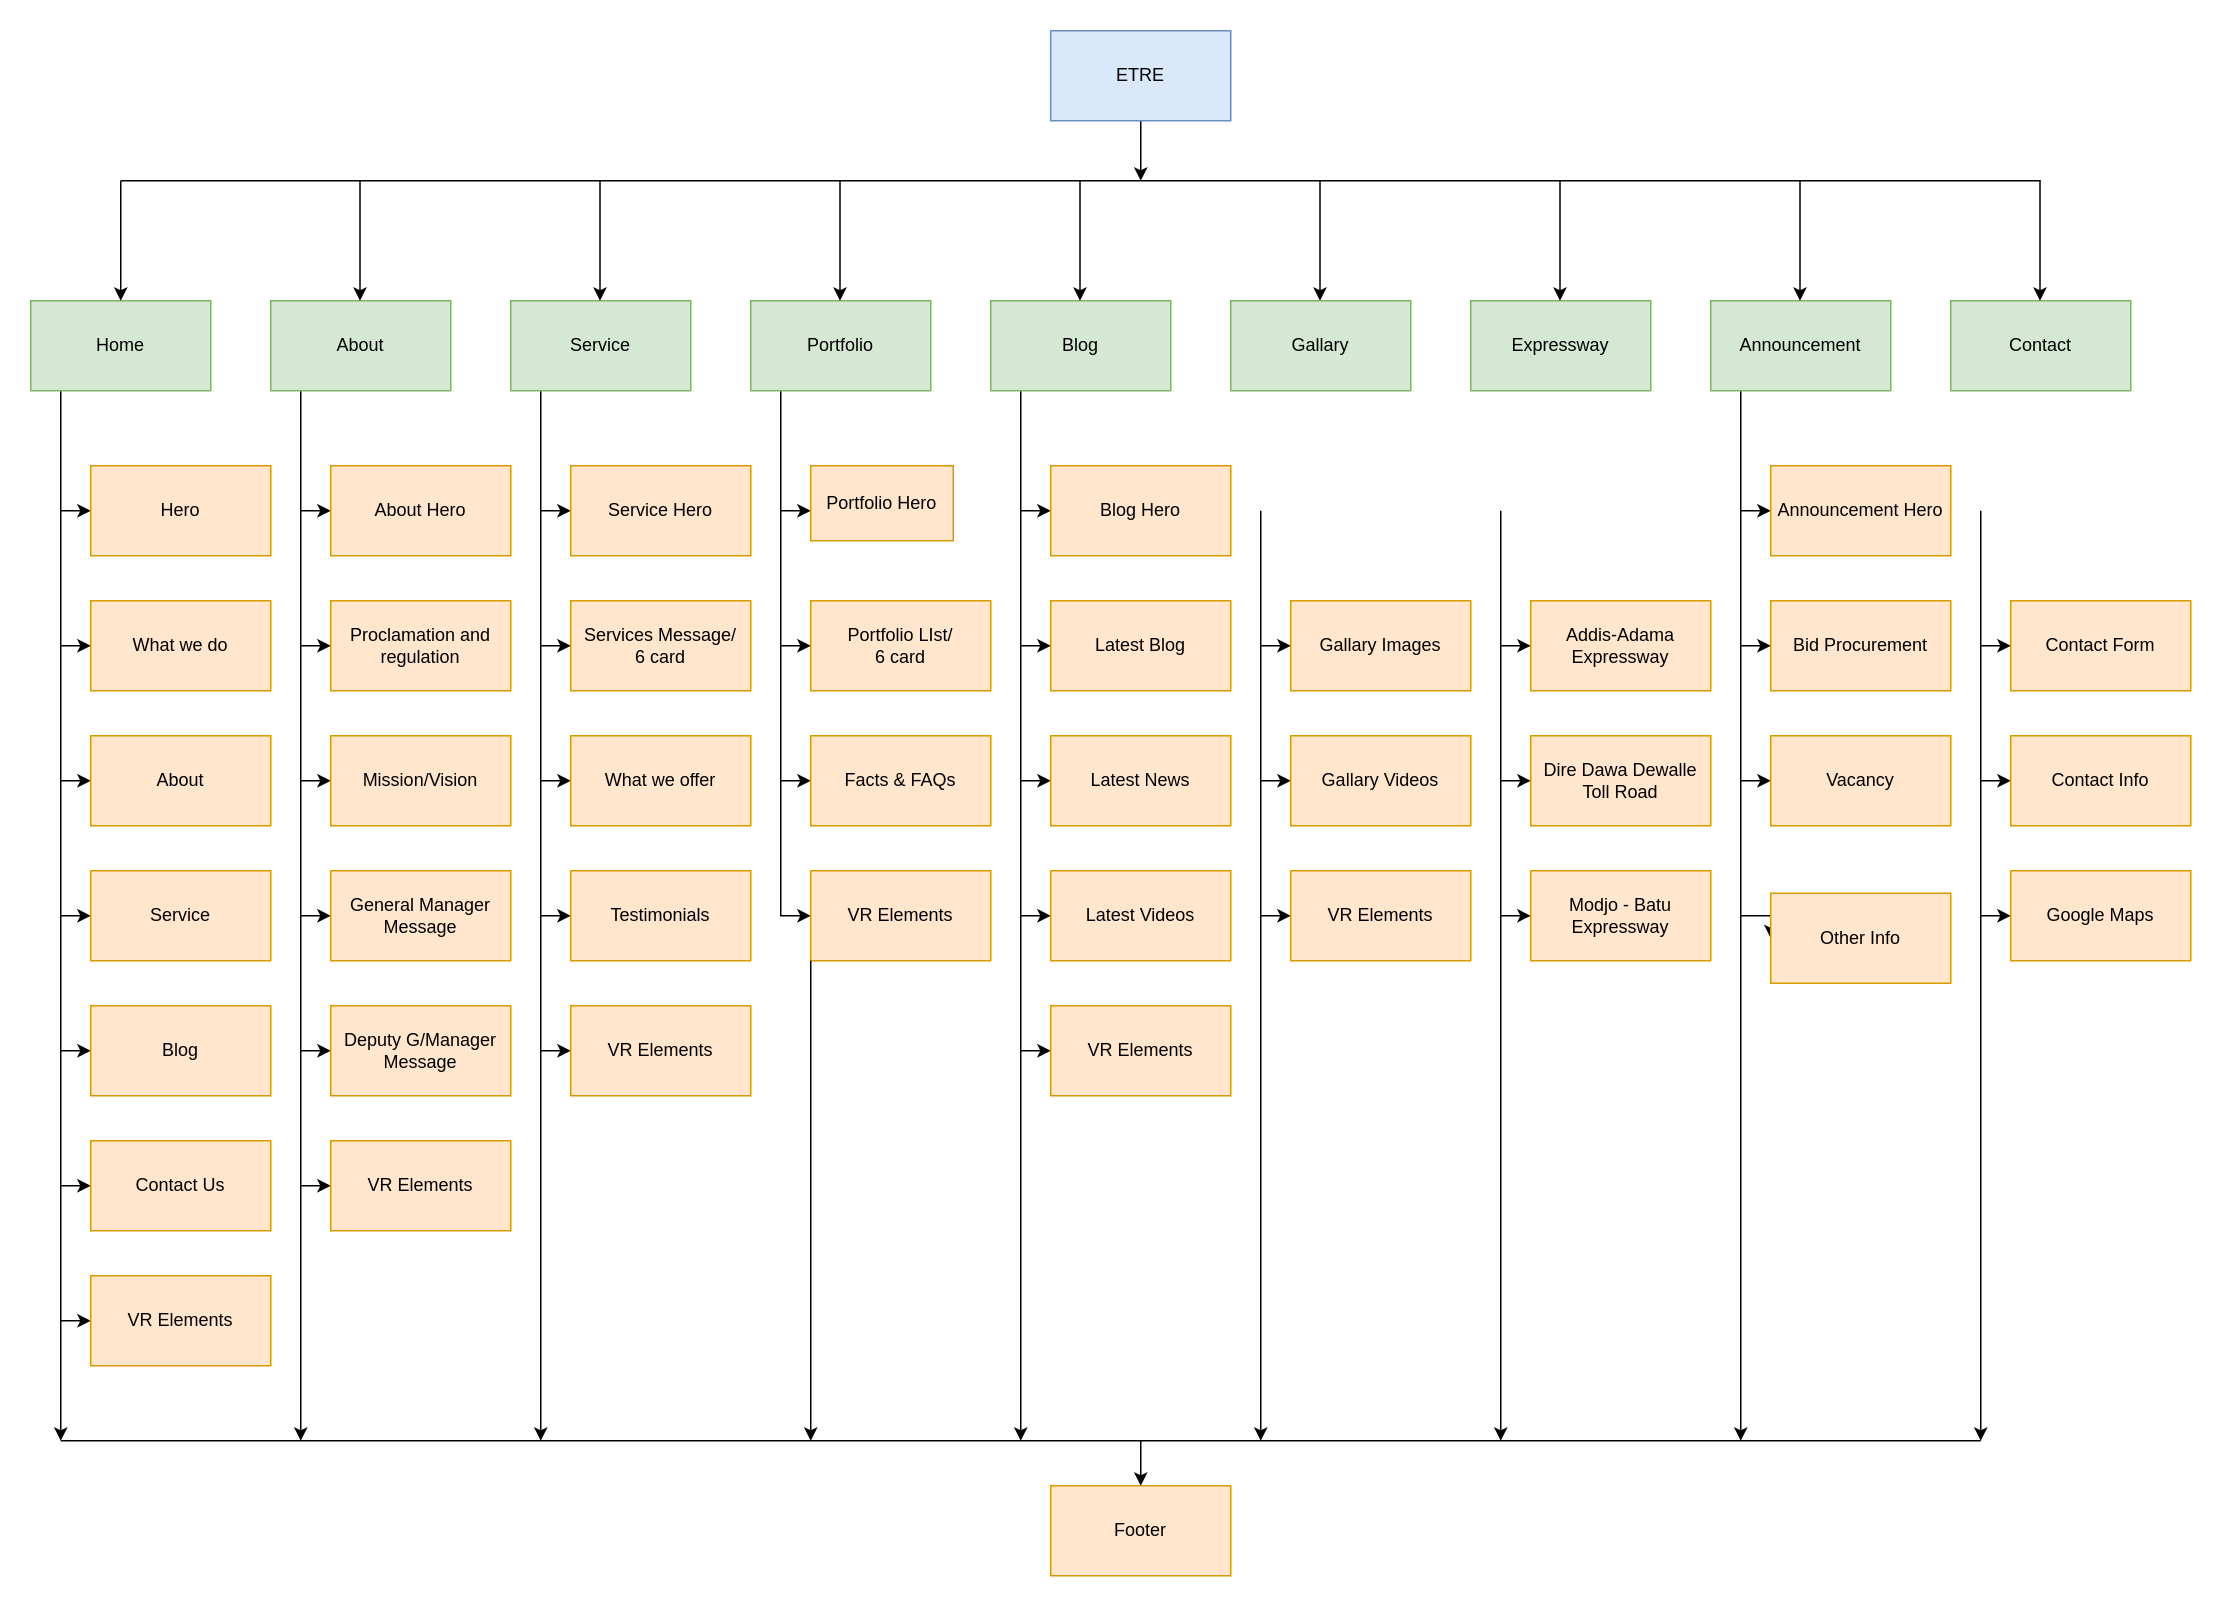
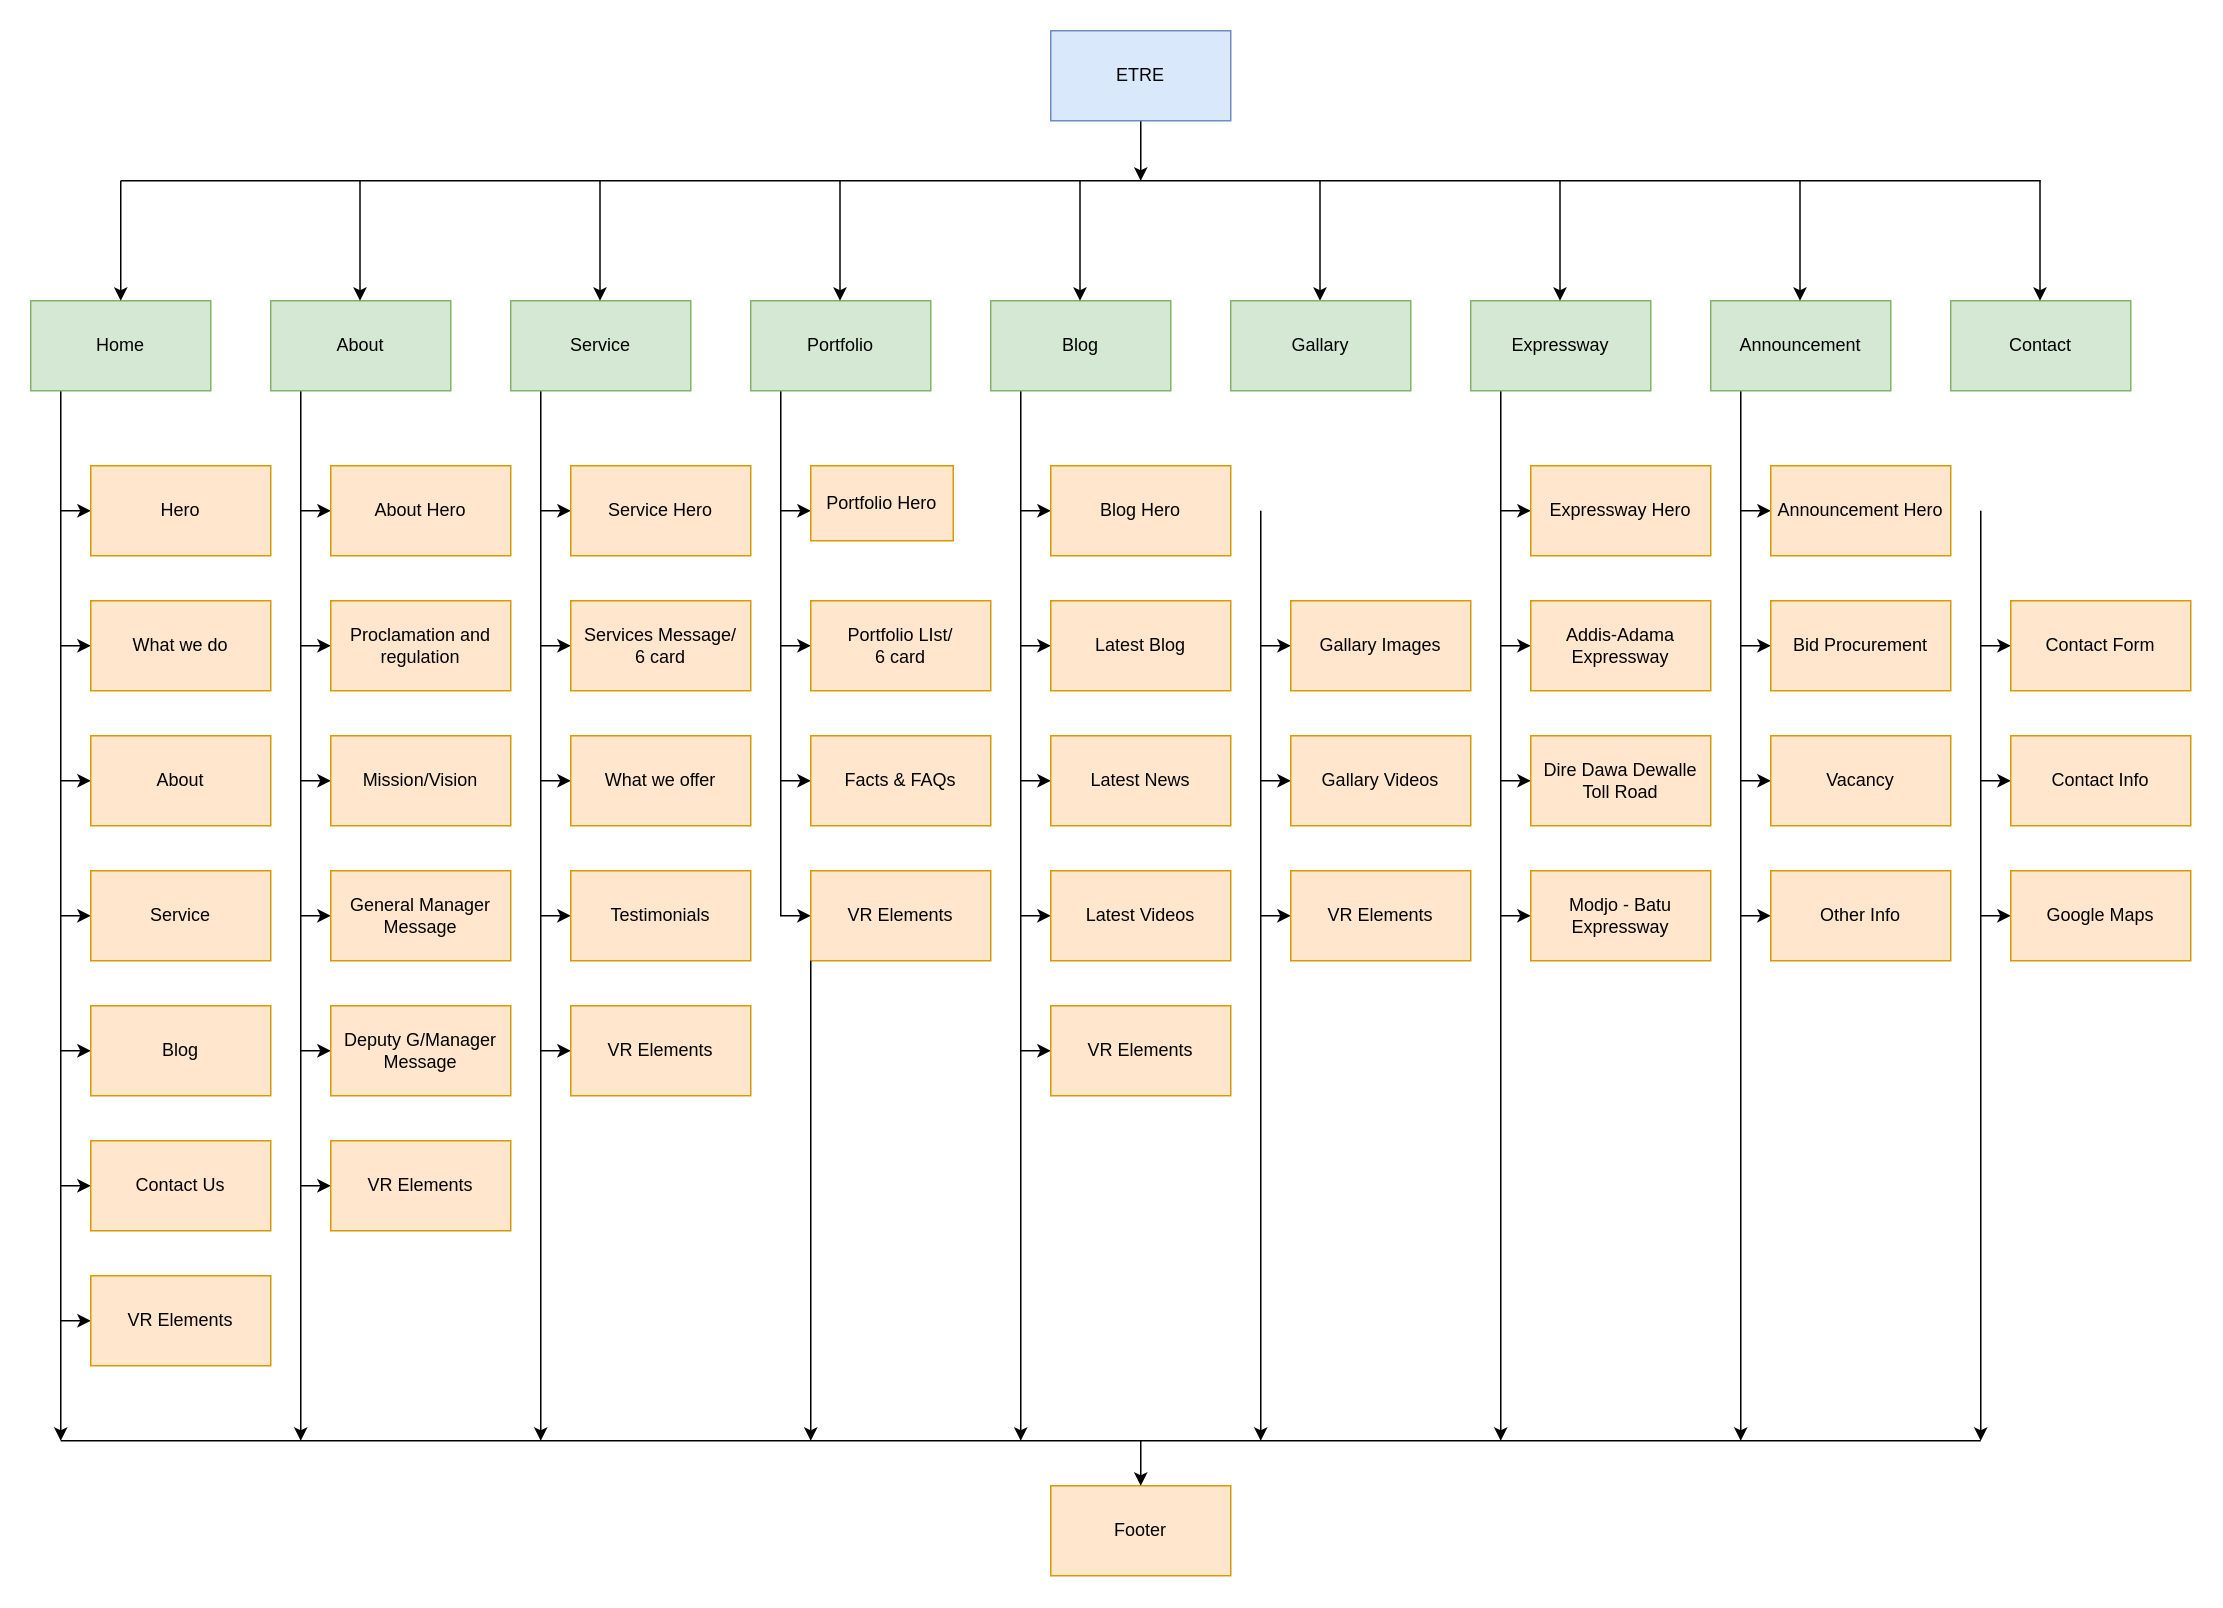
edge "Expressway" -> "Expressway Hero": added
node "Expressway Hero": added
node "Other Info": moved (1861, 938) -> (1861, 916)
